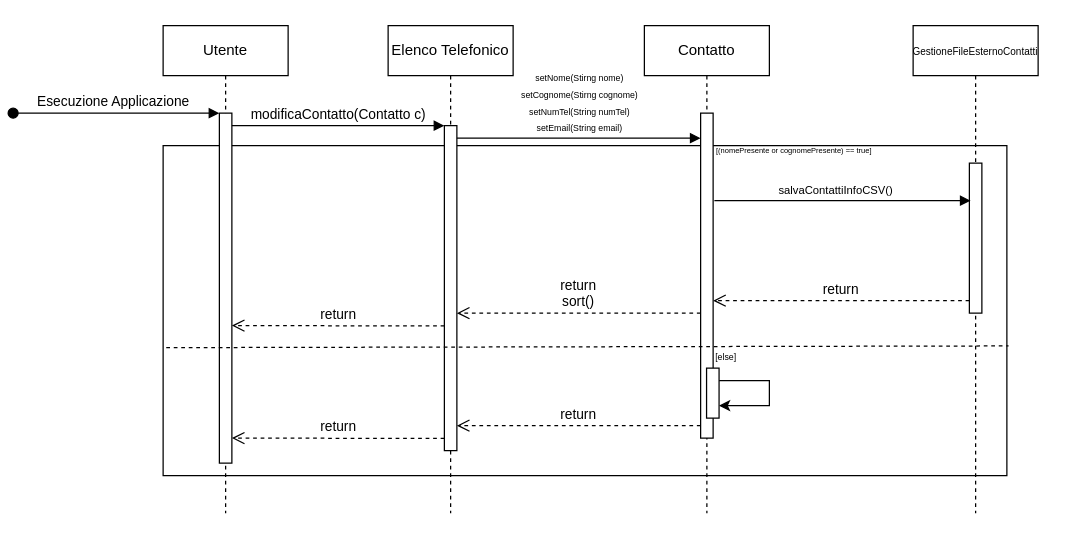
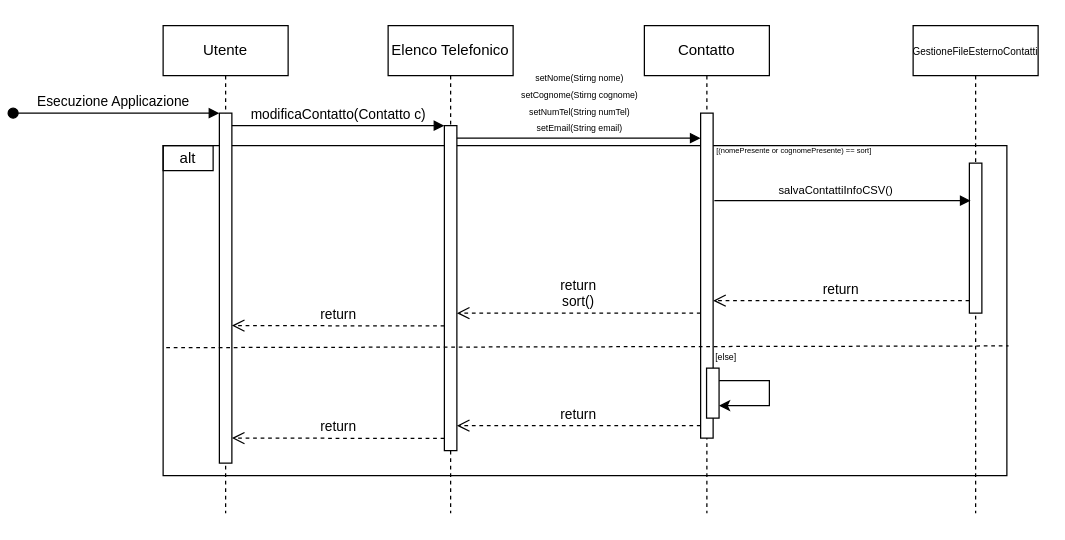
node "[(nomePresente or cognomePresente) == true]": label "[(nomePresente or cognomePresente) == true]" -> "[(nomePresente or cognomePresente) == sort]"
node "alt": added
